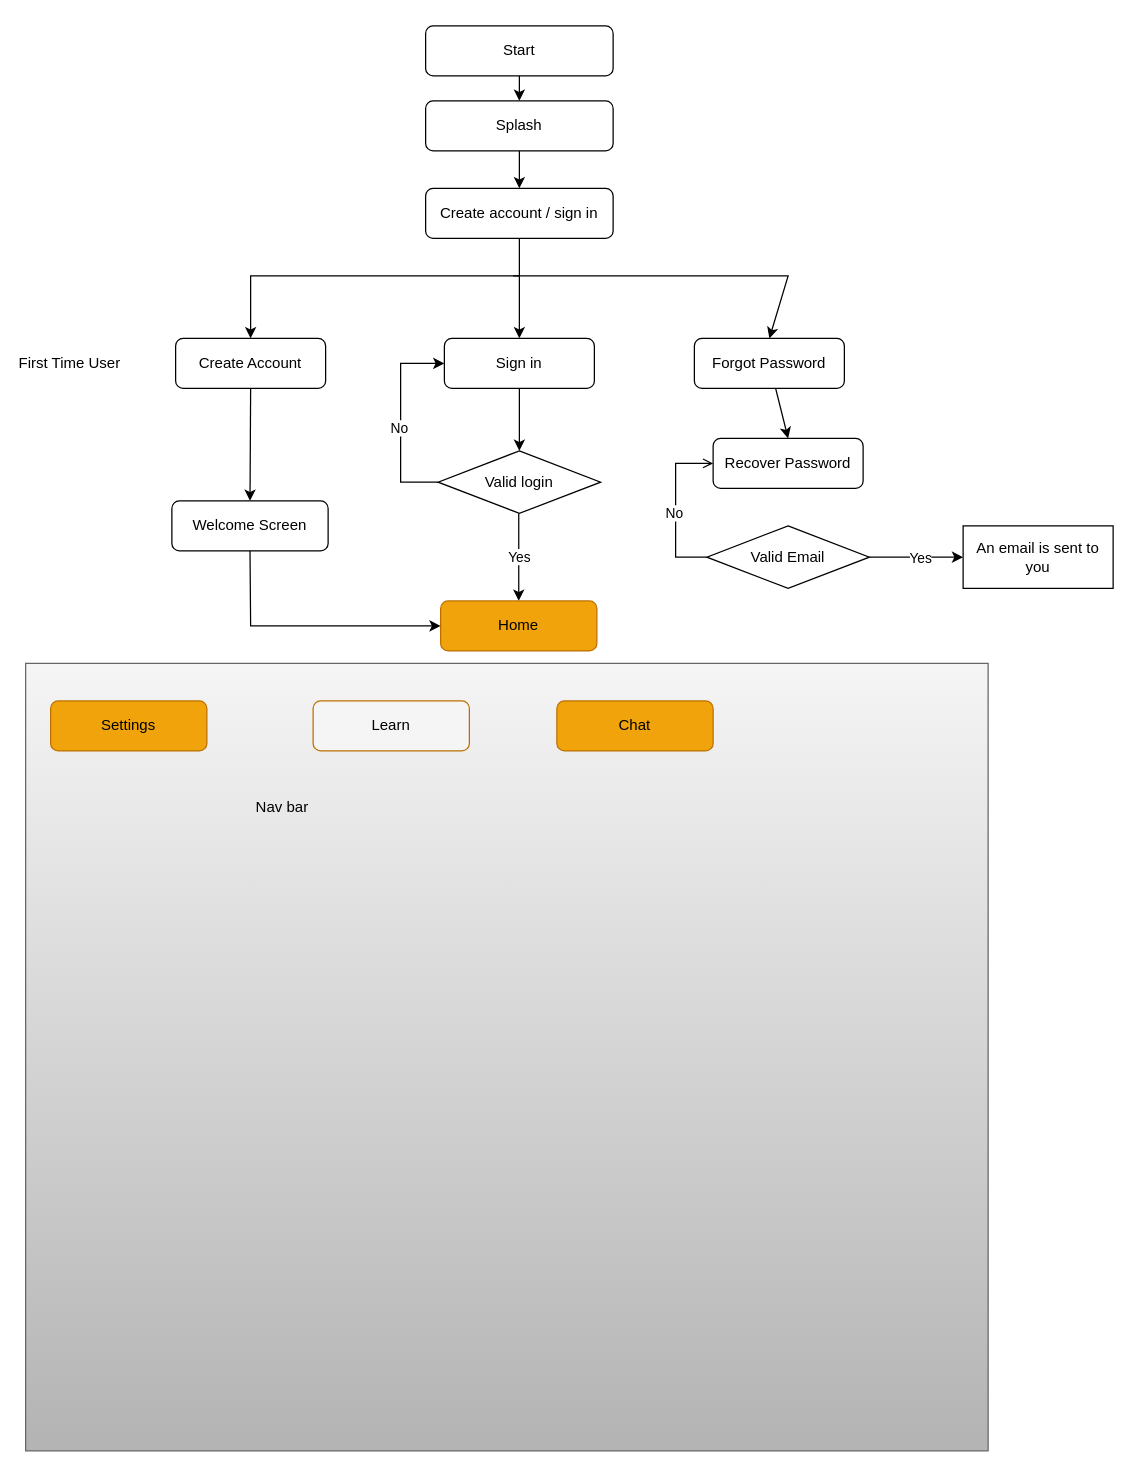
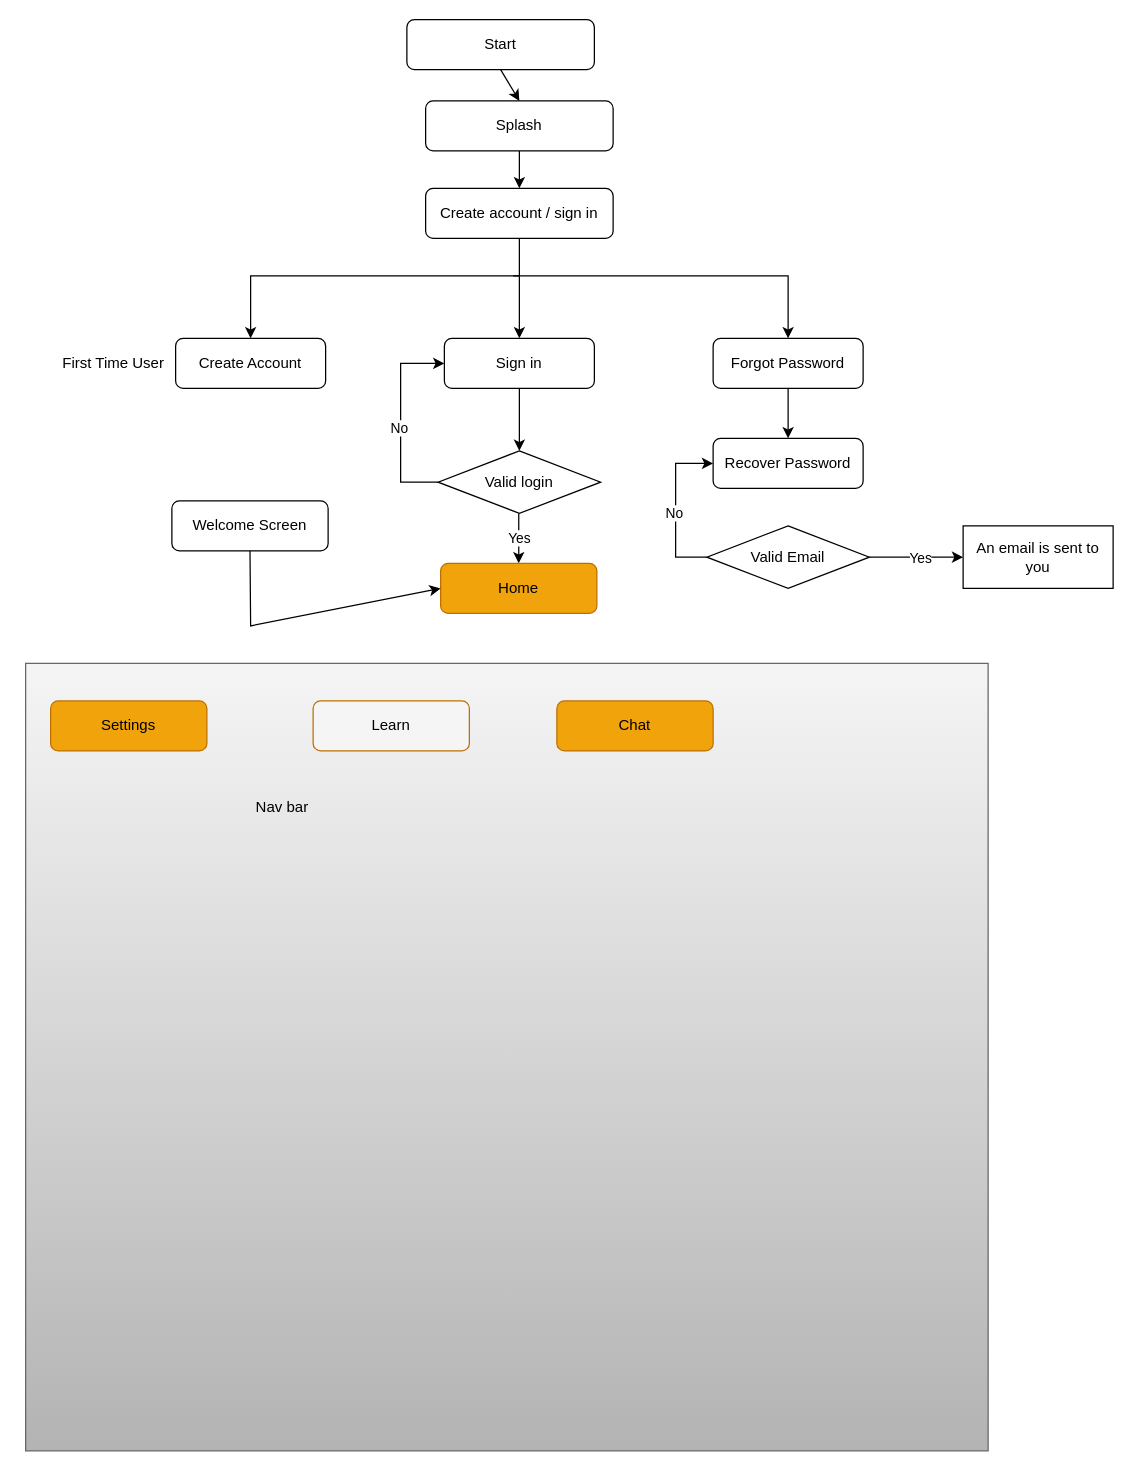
node "Start": moved (519, 51) -> (501, 44)
node "First Time User": moved (69, 363) -> (113, 363)
node "Forgot Password": moved (769, 363) -> (788, 363)
edge "Create Account" -> "Welcome Screen": removed
edge "Valid Email" -> "Recover Password": arrowhead open -> classic
node "Home": moved (519, 626) -> (519, 588)
